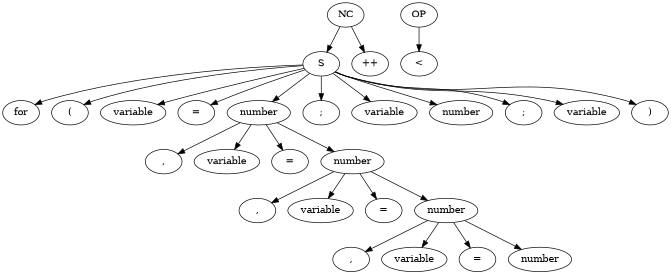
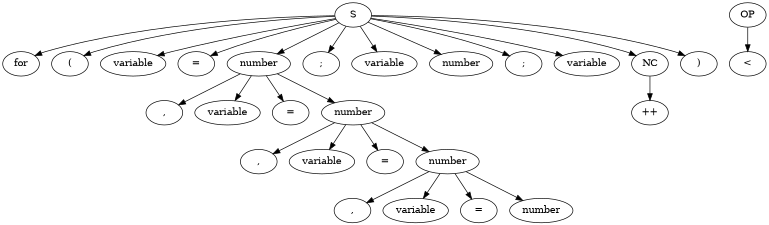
edge "NC" -> "S": reversed
